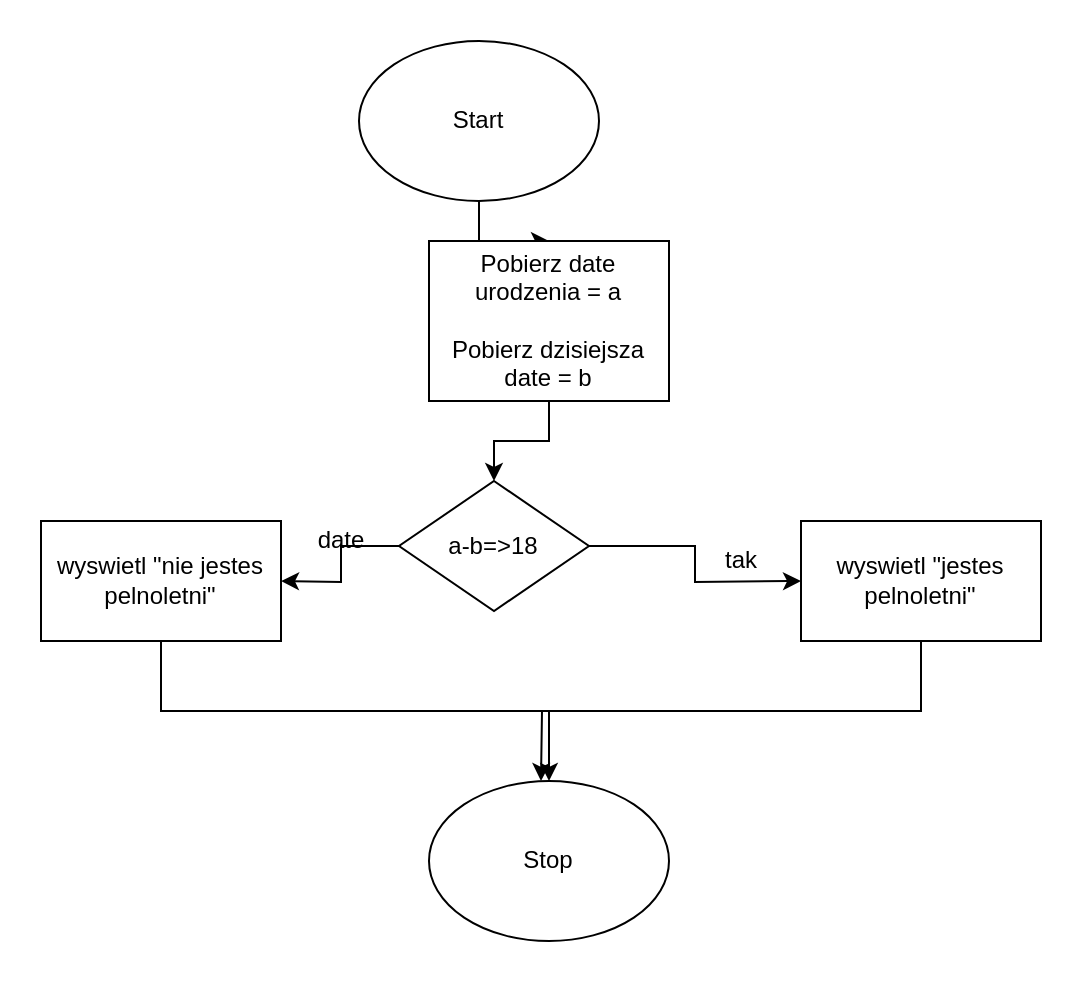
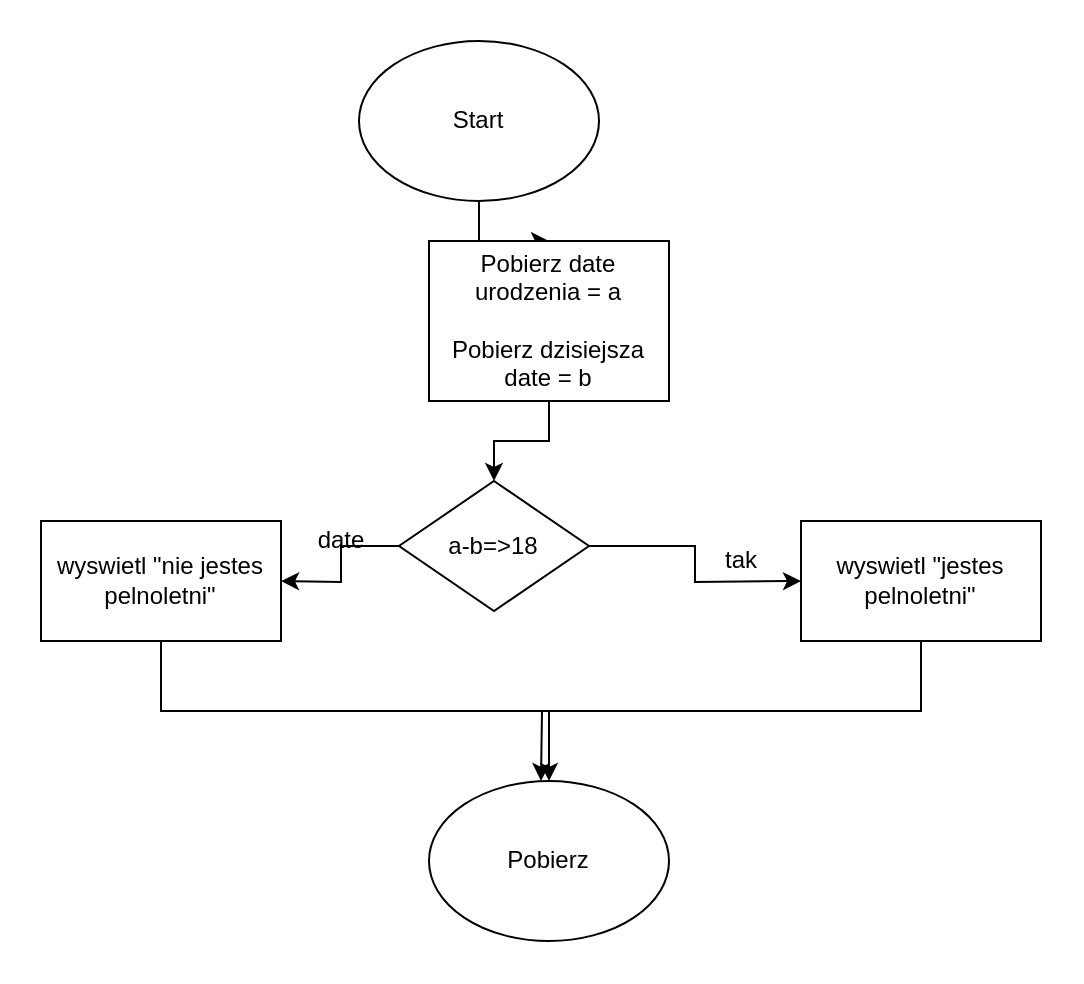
node "Stop": label "Stop" -> "Pobierz"
